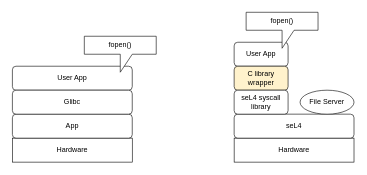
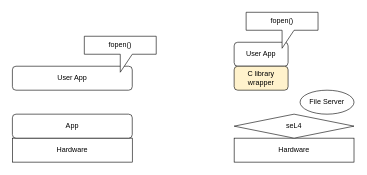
node "Glibc": removed
node "seL4 syscall library": removed
node "seL4": shape rounded rectangle -> diamond
